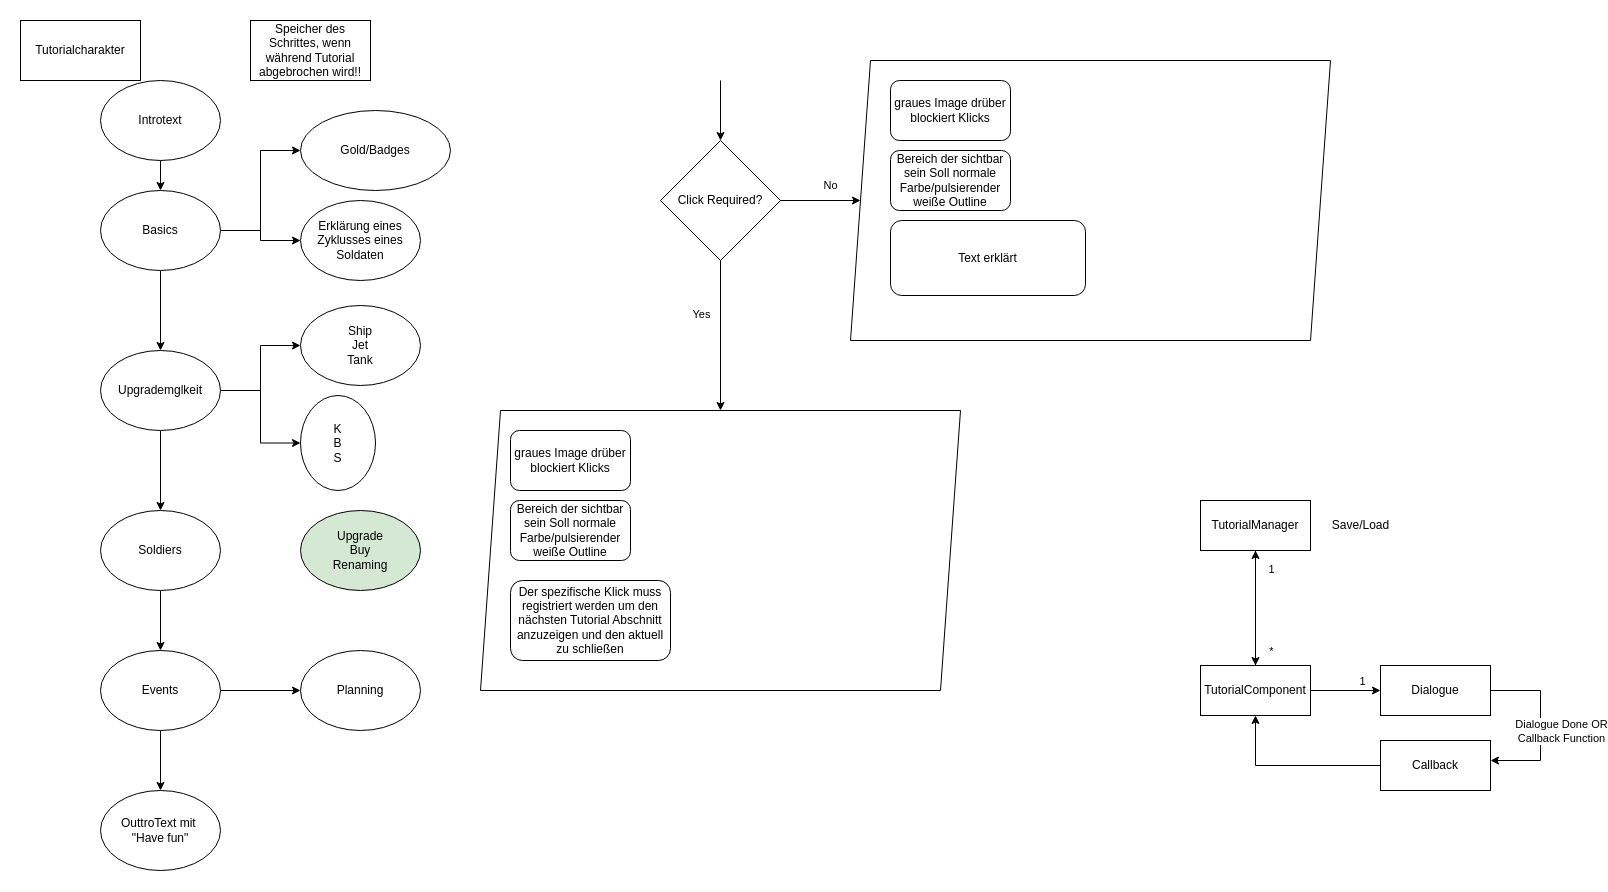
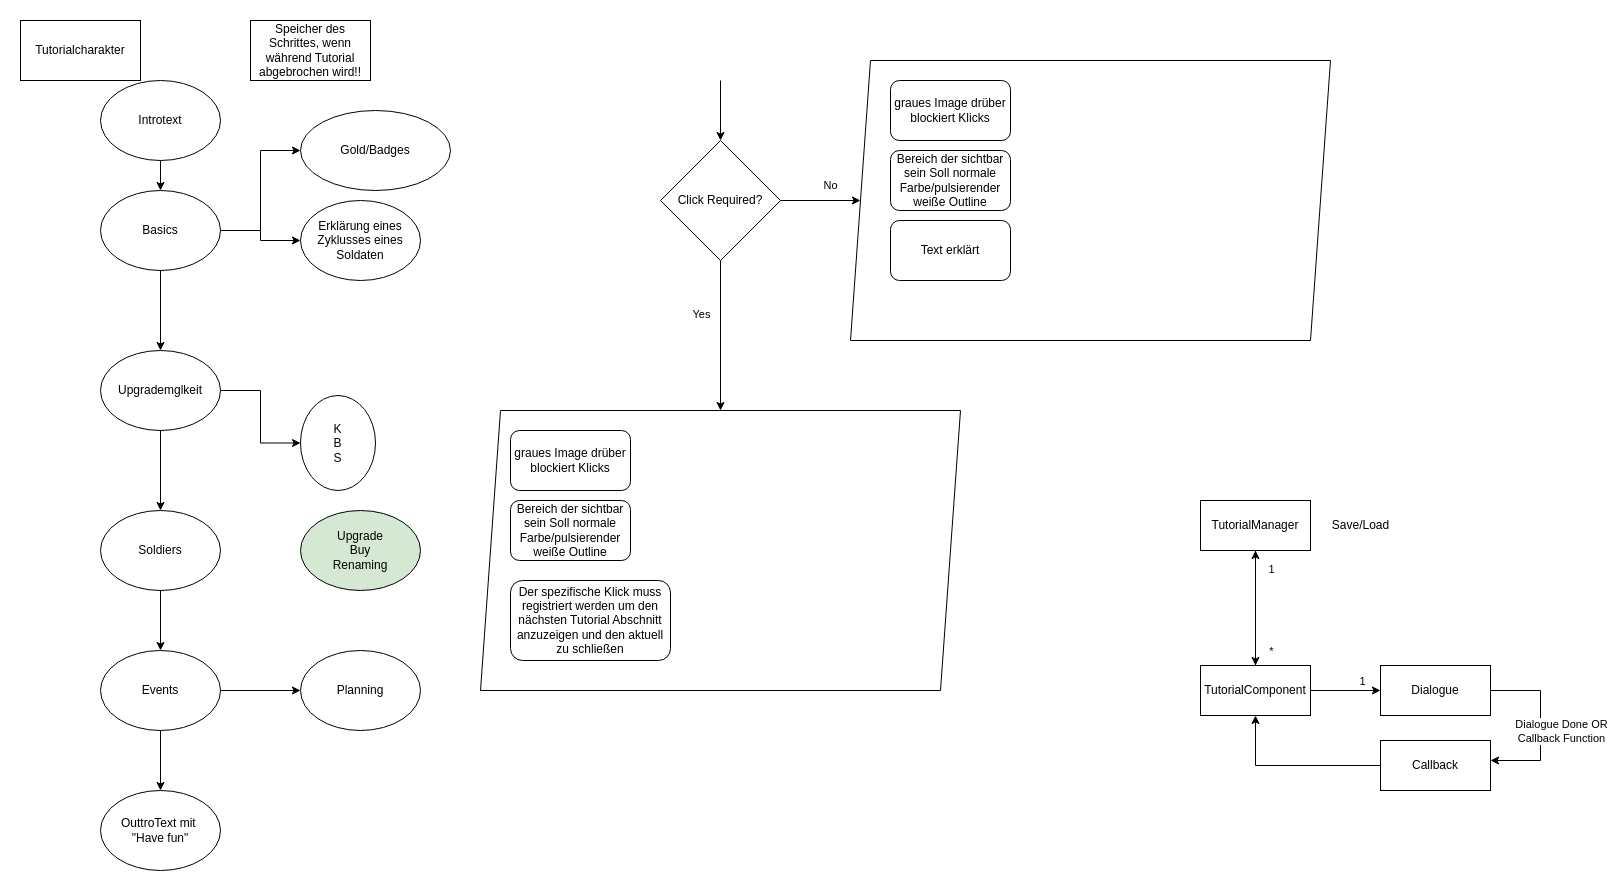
node "Text erklärt": size 195x75 -> 120x60
node "Ship Jet Tank": removed
edge "Upgrademglkeit" -> "Ship Jet Tank": removed
